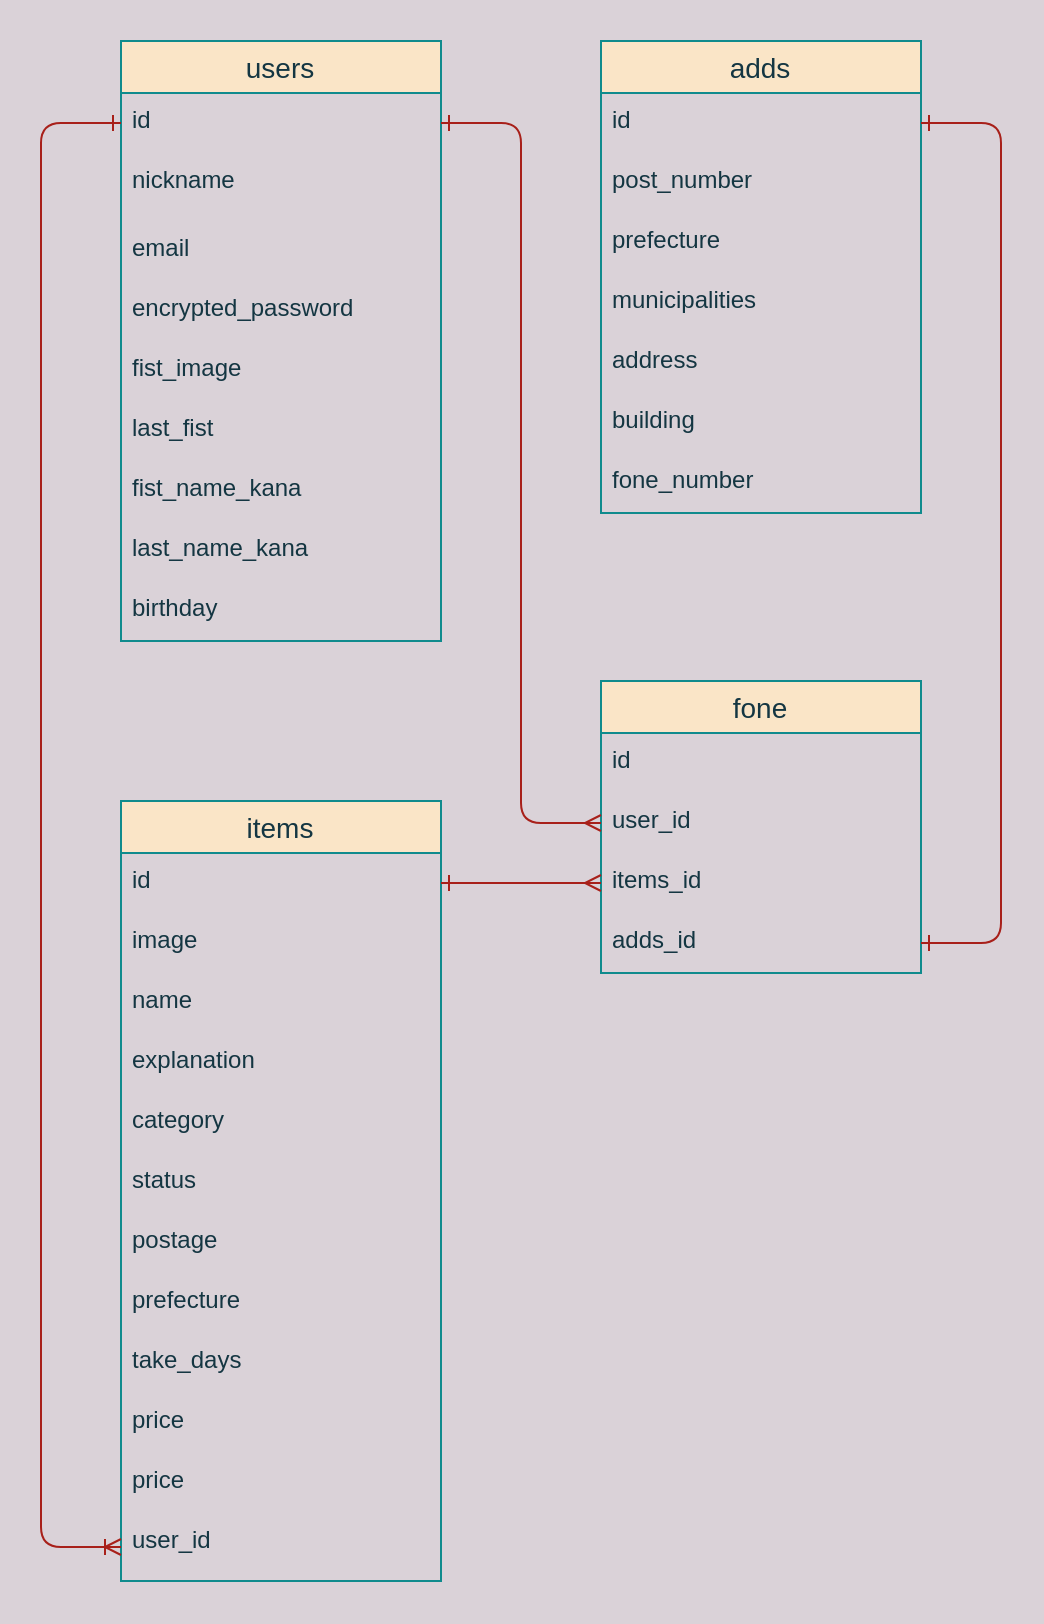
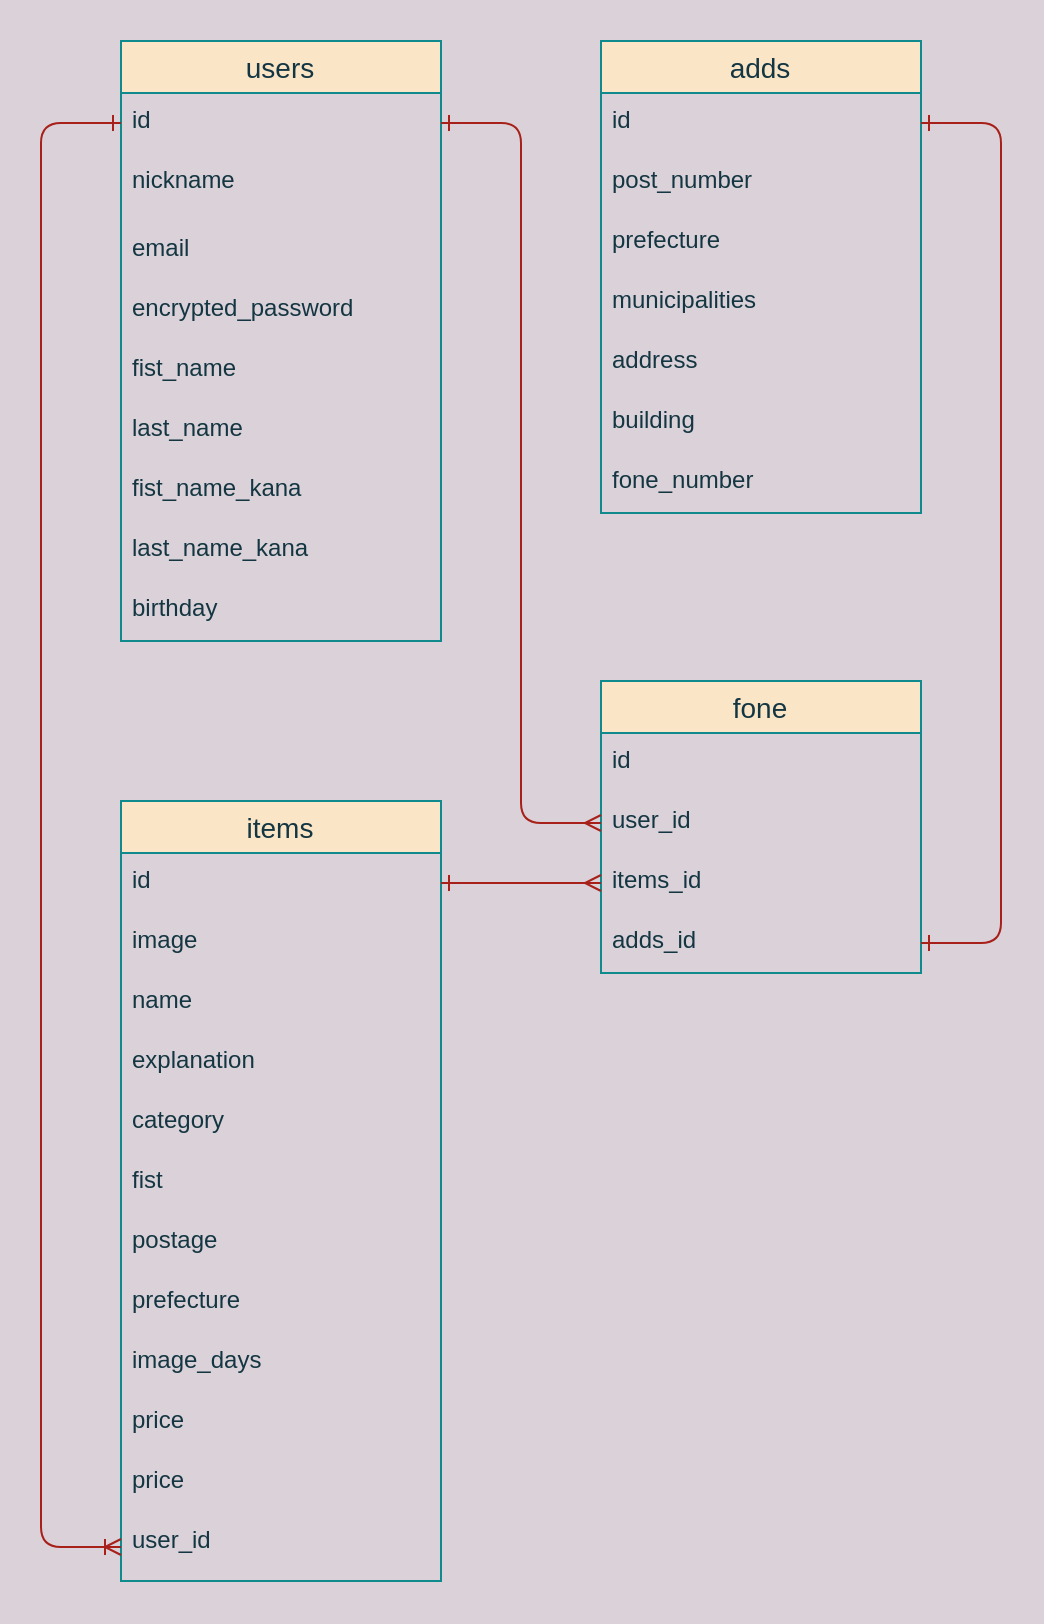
node "fist_image": label "fist_image" -> "fist_name"
node "last_fist": label "last_fist" -> "last_name"
node "status": label "status" -> "fist"
node "take_days": label "take_days" -> "image_days"
